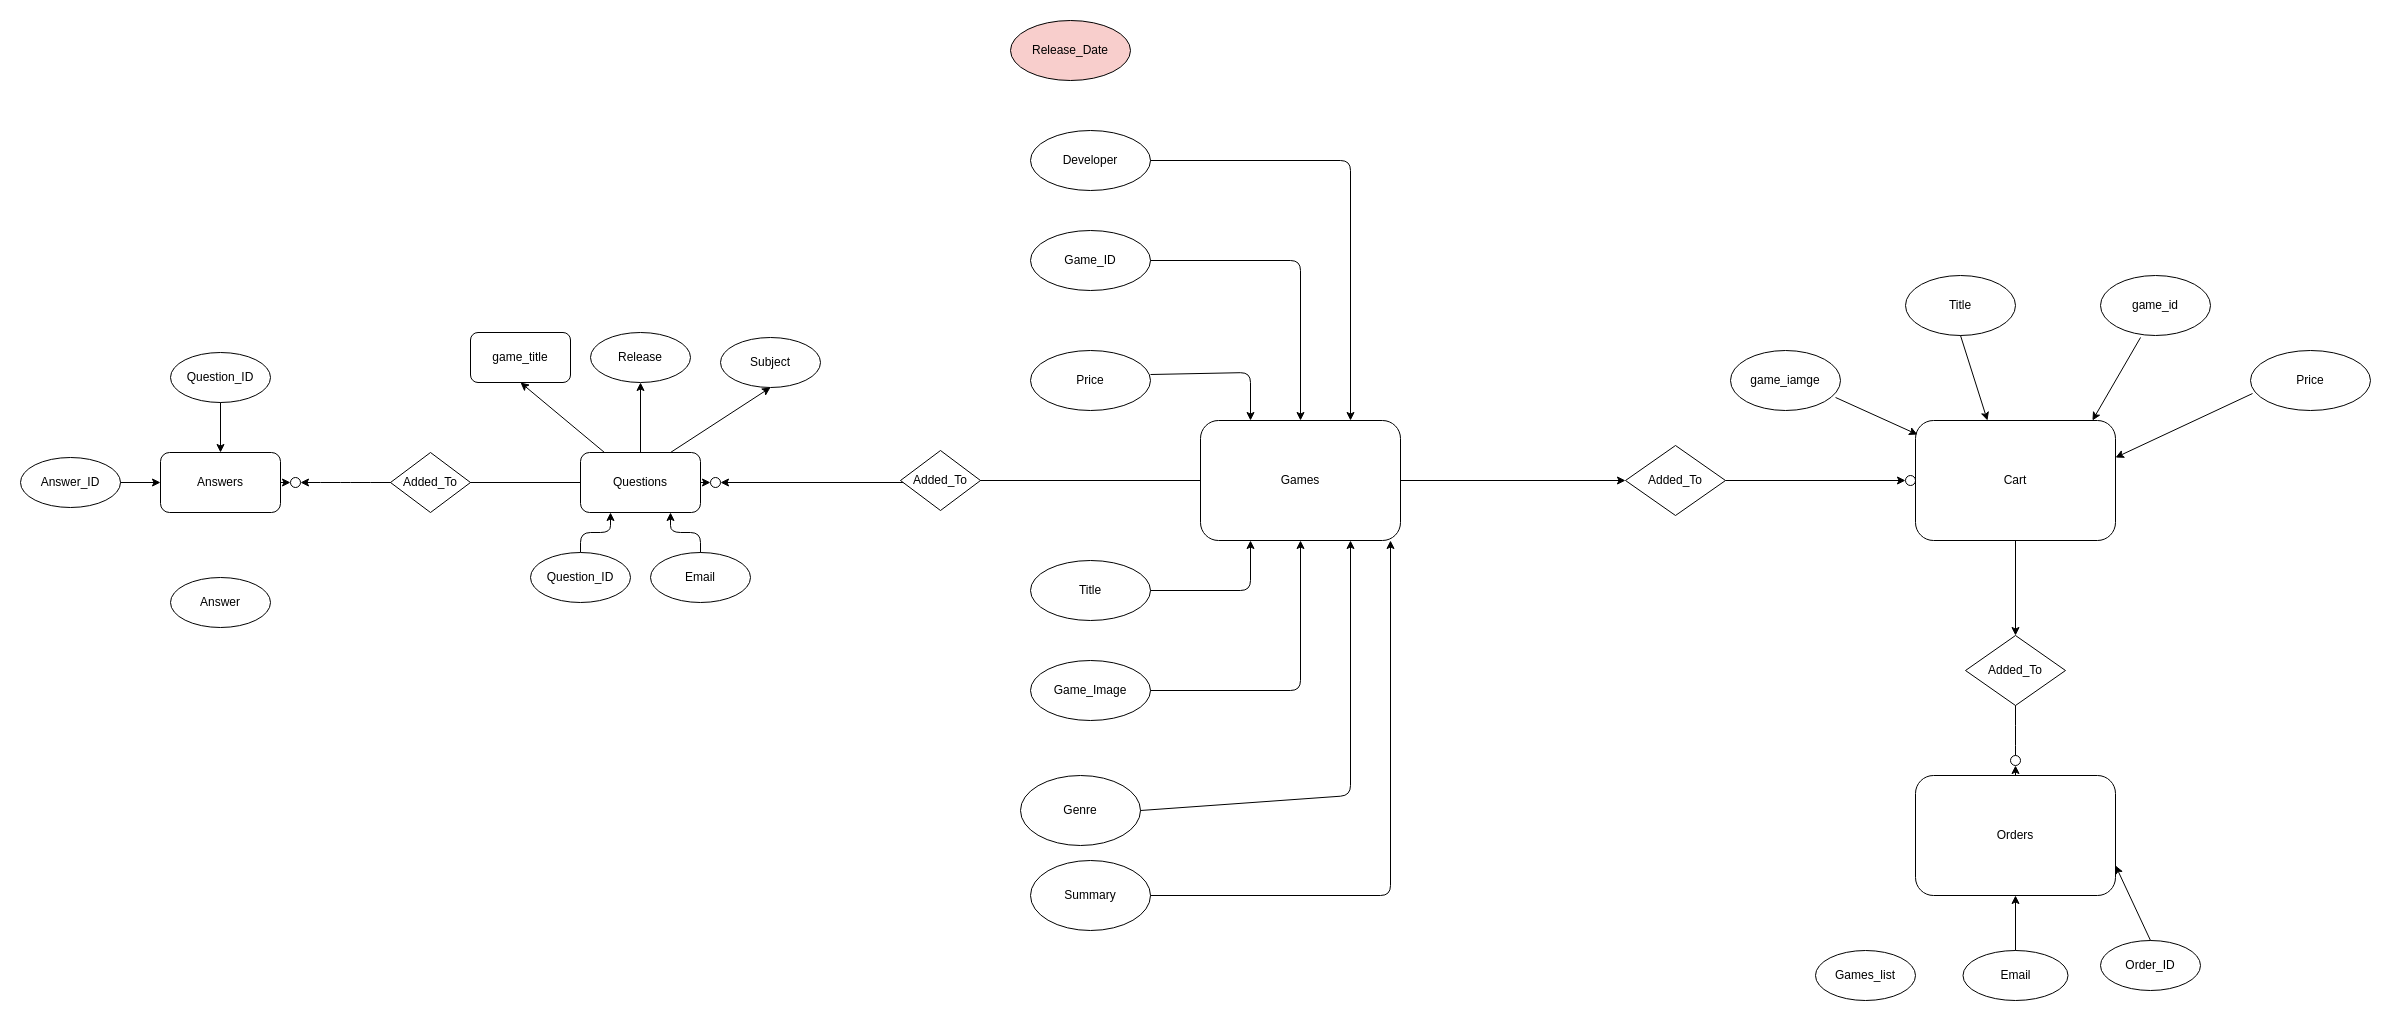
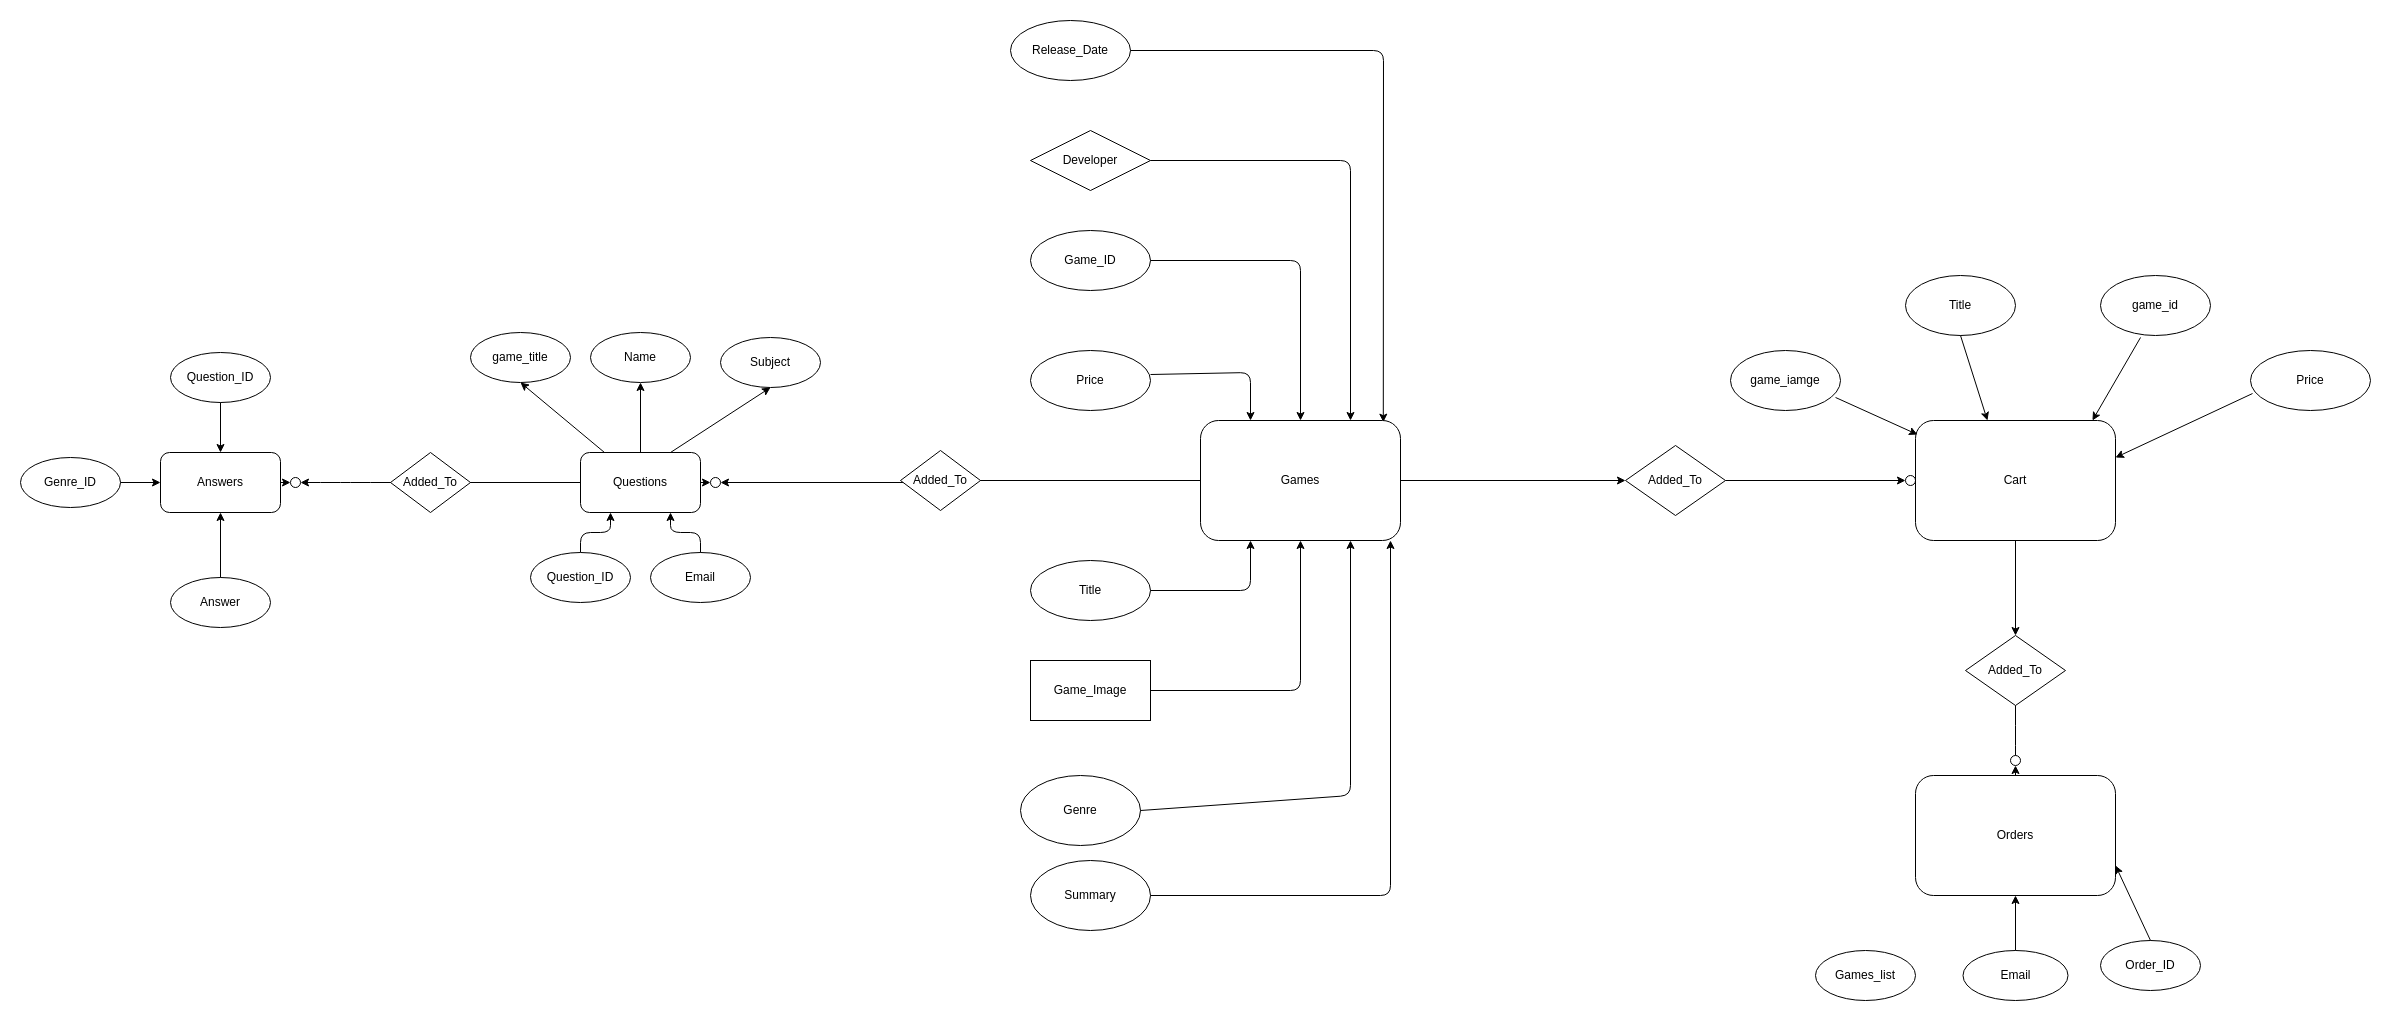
node "Release_Date": fillcolor #f8cecc -> #ffffff
edge "Release_Date" -> "Games": added
node "Developer": shape ellipse -> diamond
node "game_title": shape rounded rectangle -> ellipse
node "Release": label "Release" -> "Name"
node "Answer_ID": label "Answer_ID" -> "Genre_ID"
edge "Answer" -> "Answers": added
node "Game_Image": shape ellipse -> rectangle
